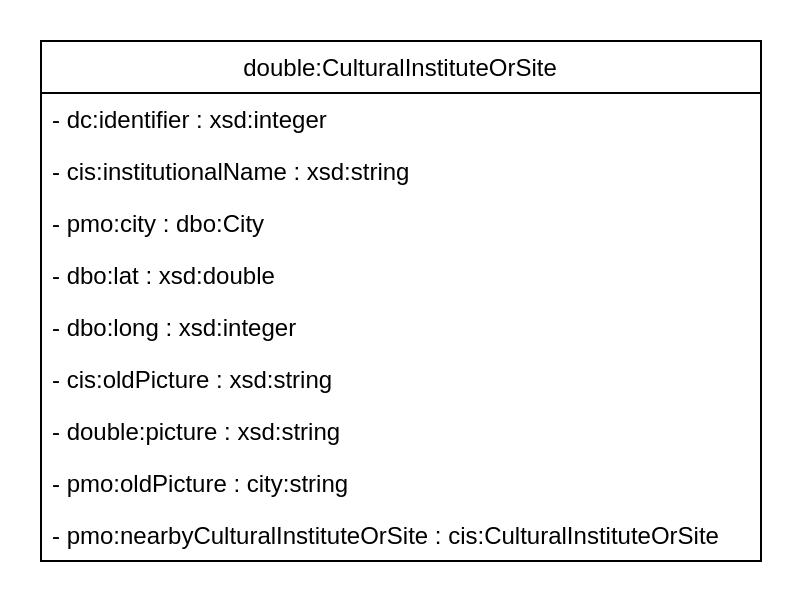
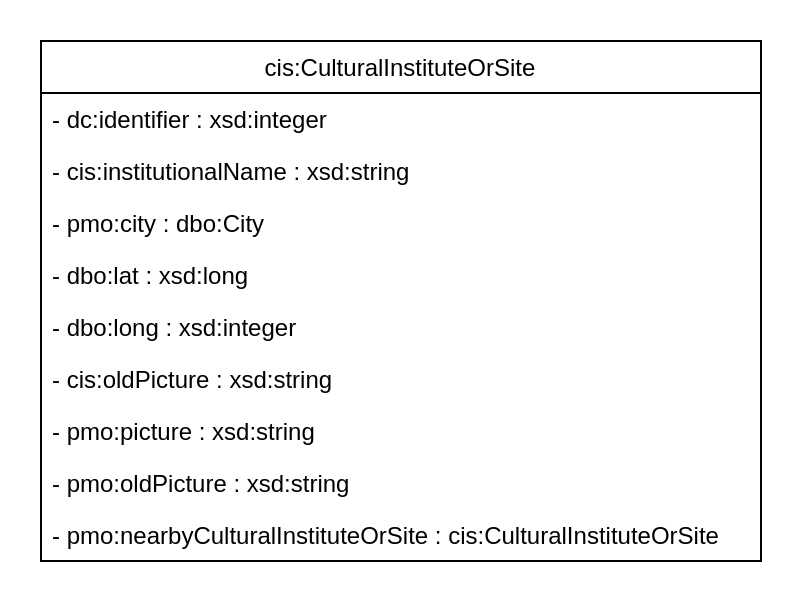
node "double:CulturalInstituteOrSite": label "double:CulturalInstituteOrSite" -> "cis:CulturalInstituteOrSite"
node "- dbo:lat : xsd:double": label "- dbo:lat : xsd:double" -> "- dbo:lat : xsd:long"
node "- double:picture : xsd:string": label "- double:picture : xsd:string" -> "- pmo:picture : xsd:string"
node "- pmo:oldPicture : city:string": label "- pmo:oldPicture : city:string" -> "- pmo:oldPicture : xsd:string"
